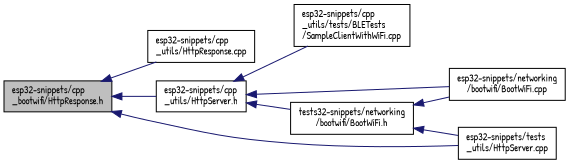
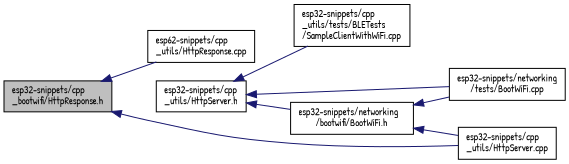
node "esp32-snippets/cpp _utils/HttpResponse.cpp": label "esp32-snippets/cpp _utils/HttpResponse.cpp" -> "esp62-snippets/cpp _utils/HttpResponse.cpp"
node "esp32-snippets/networking /bootwifi/BootWiFi.cpp": label "esp32-snippets/networking /bootwifi/BootWiFi.cpp" -> "esp32-snippets/networking /tests/BootWiFi.cpp"
edge "esp32-snippets/cpp _utils/HttpServer.h" -> "esp32-snippets/cpp _bootwifi/HttpResponse.h": removed
node "tests32-snippets/networking /bootwifi/BootWiFi.h": label "tests32-snippets/networking /bootwifi/BootWiFi.h" -> "esp32-snippets/networking /bootwifi/BootWiFi.h"
node "esp32-snippets/tests _utils/HttpServer.cpp": label "esp32-snippets/tests _utils/HttpServer.cpp" -> "esp32-snippets/cpp _utils/HttpServer.cpp"
